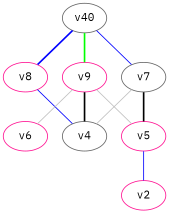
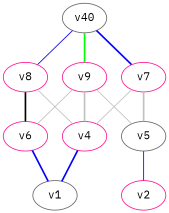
edge "v40" -- "v8": style bold -> solid
edge "v40" -- "v7": style solid -> bold
node "v7": color gray40 -> deeppink
edge "v8" -- "v4": color blue -> gray
edge "v8" -- "v6": added
edge "v9" -- "v4": color black -> gray
edge "v7" -- "v5": color black -> gray
node "v4": color gray40 -> deeppink
node "v5": color deeppink -> gray40
node "v1": added
